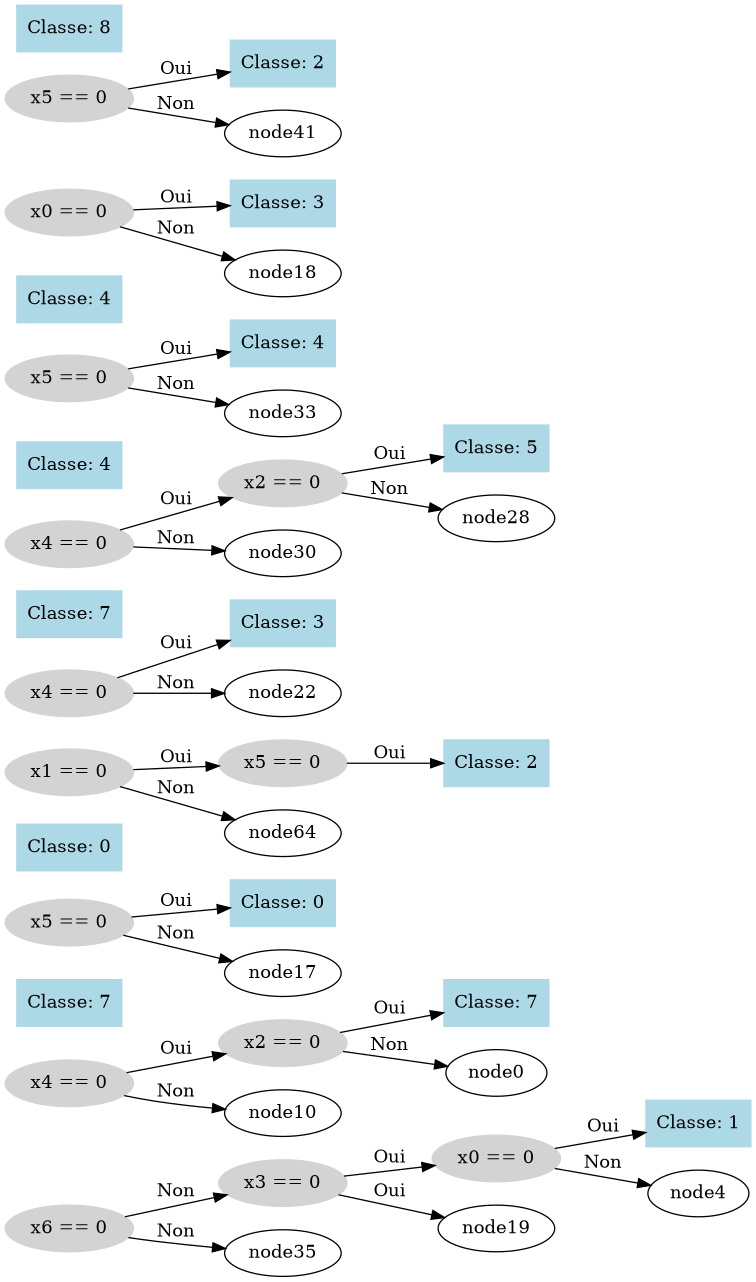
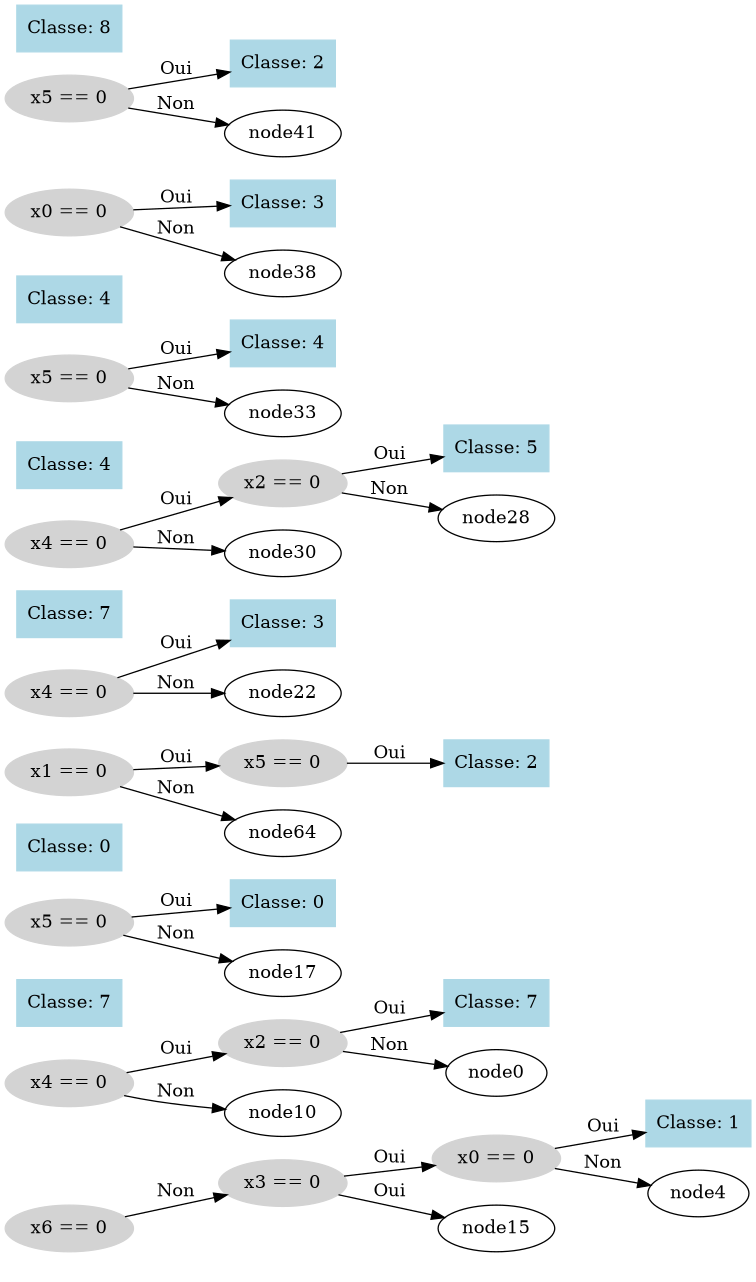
node "node18": label "node18" -> "node38"
node "node19": label "node19" -> "node15"
node "node35": removed
